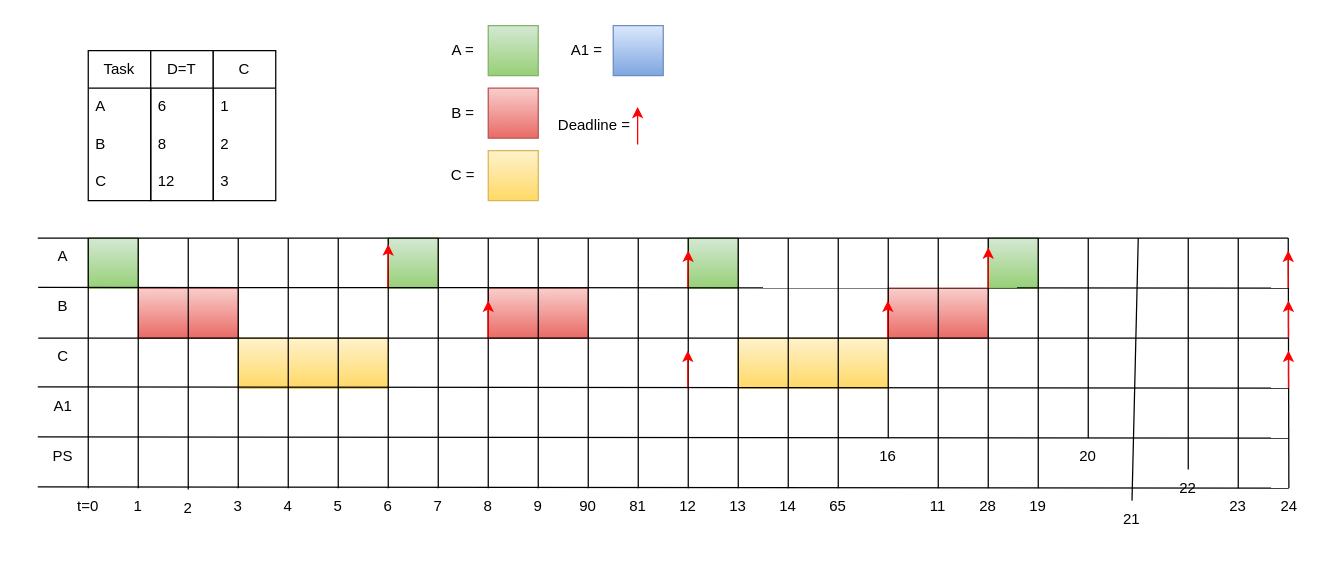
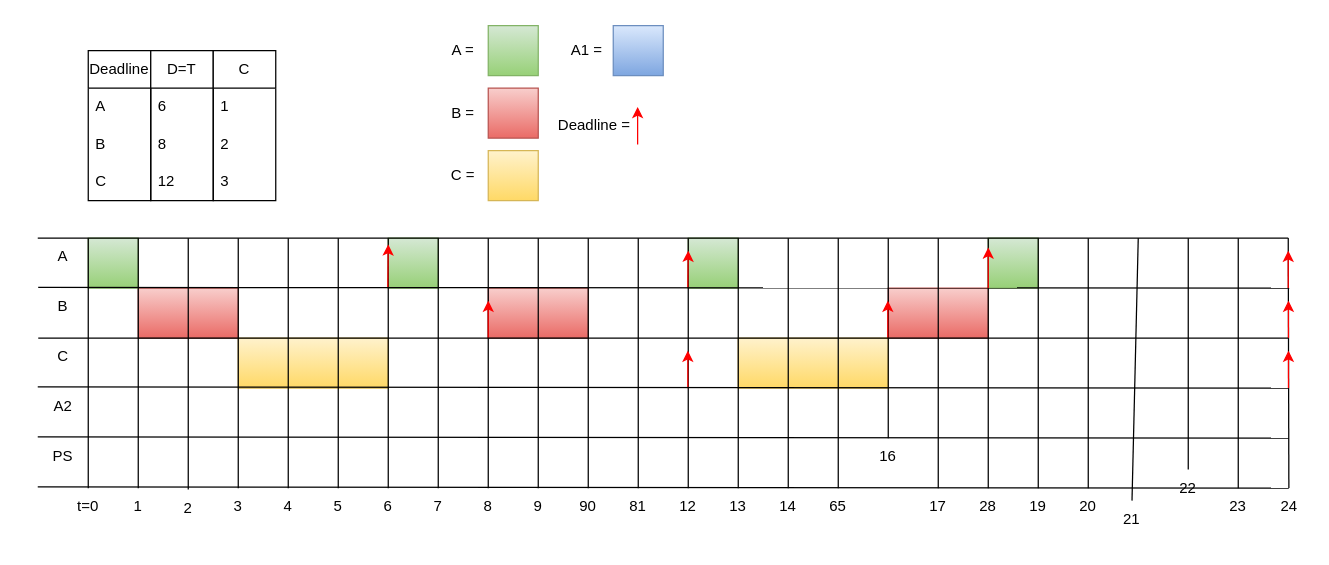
node "Task": label "Task" -> "Deadline"
node "A1": label "A1" -> "A2"
node "20": moved (1088, 457) -> (1088, 507)
node "11": label "11" -> "17"
